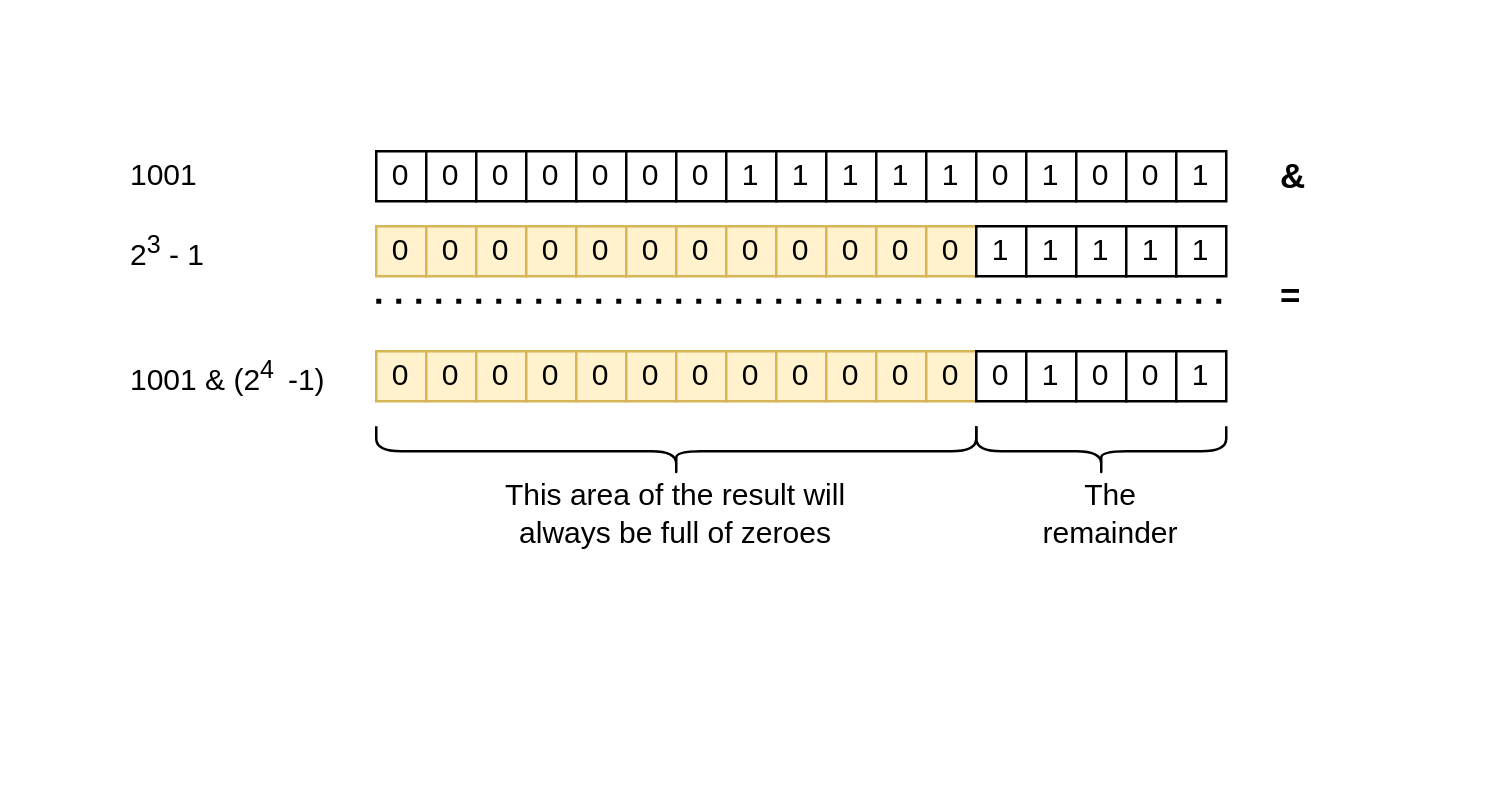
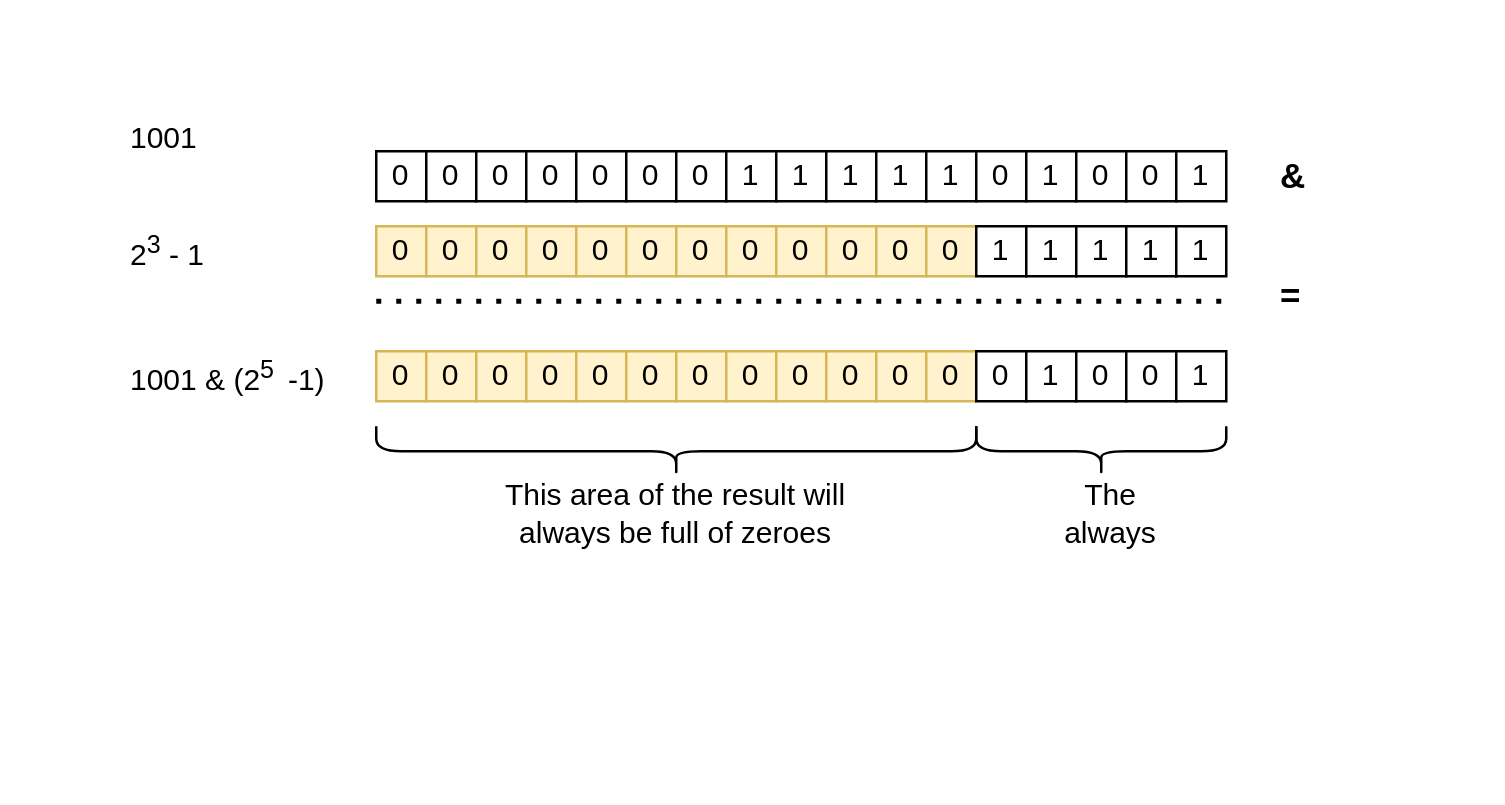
node "1001": moved (201, 176) -> (201, 139)
node "1001 & (24 -1)": label "1001 & (24 -1)" -> "1001 & (25 -1)"
node "The remainder": label "The remainder" -> "The always"
